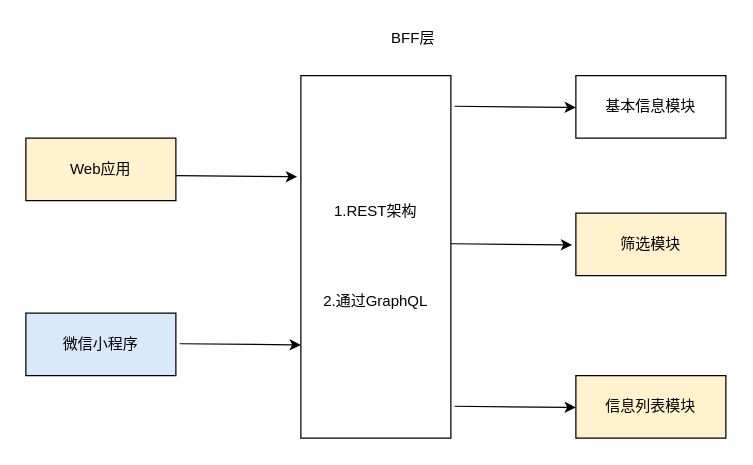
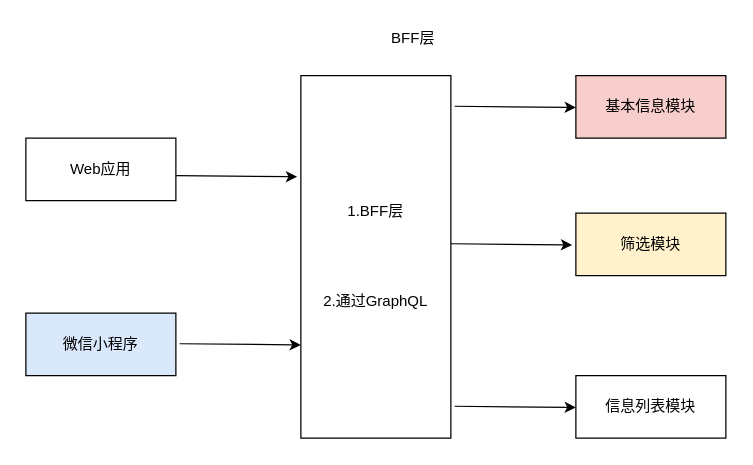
node "基本信息模块": fillcolor #ffffff -> #f8cecc
node "Web应用": fillcolor #fff2cc -> #ffffff
node "1.REST架构 2.通过GraphQL": label "1.REST架构 2.通过GraphQL" -> "1.BFF层 2.通过GraphQL"
node "信息列表模块": fillcolor #fff2cc -> #ffffff
